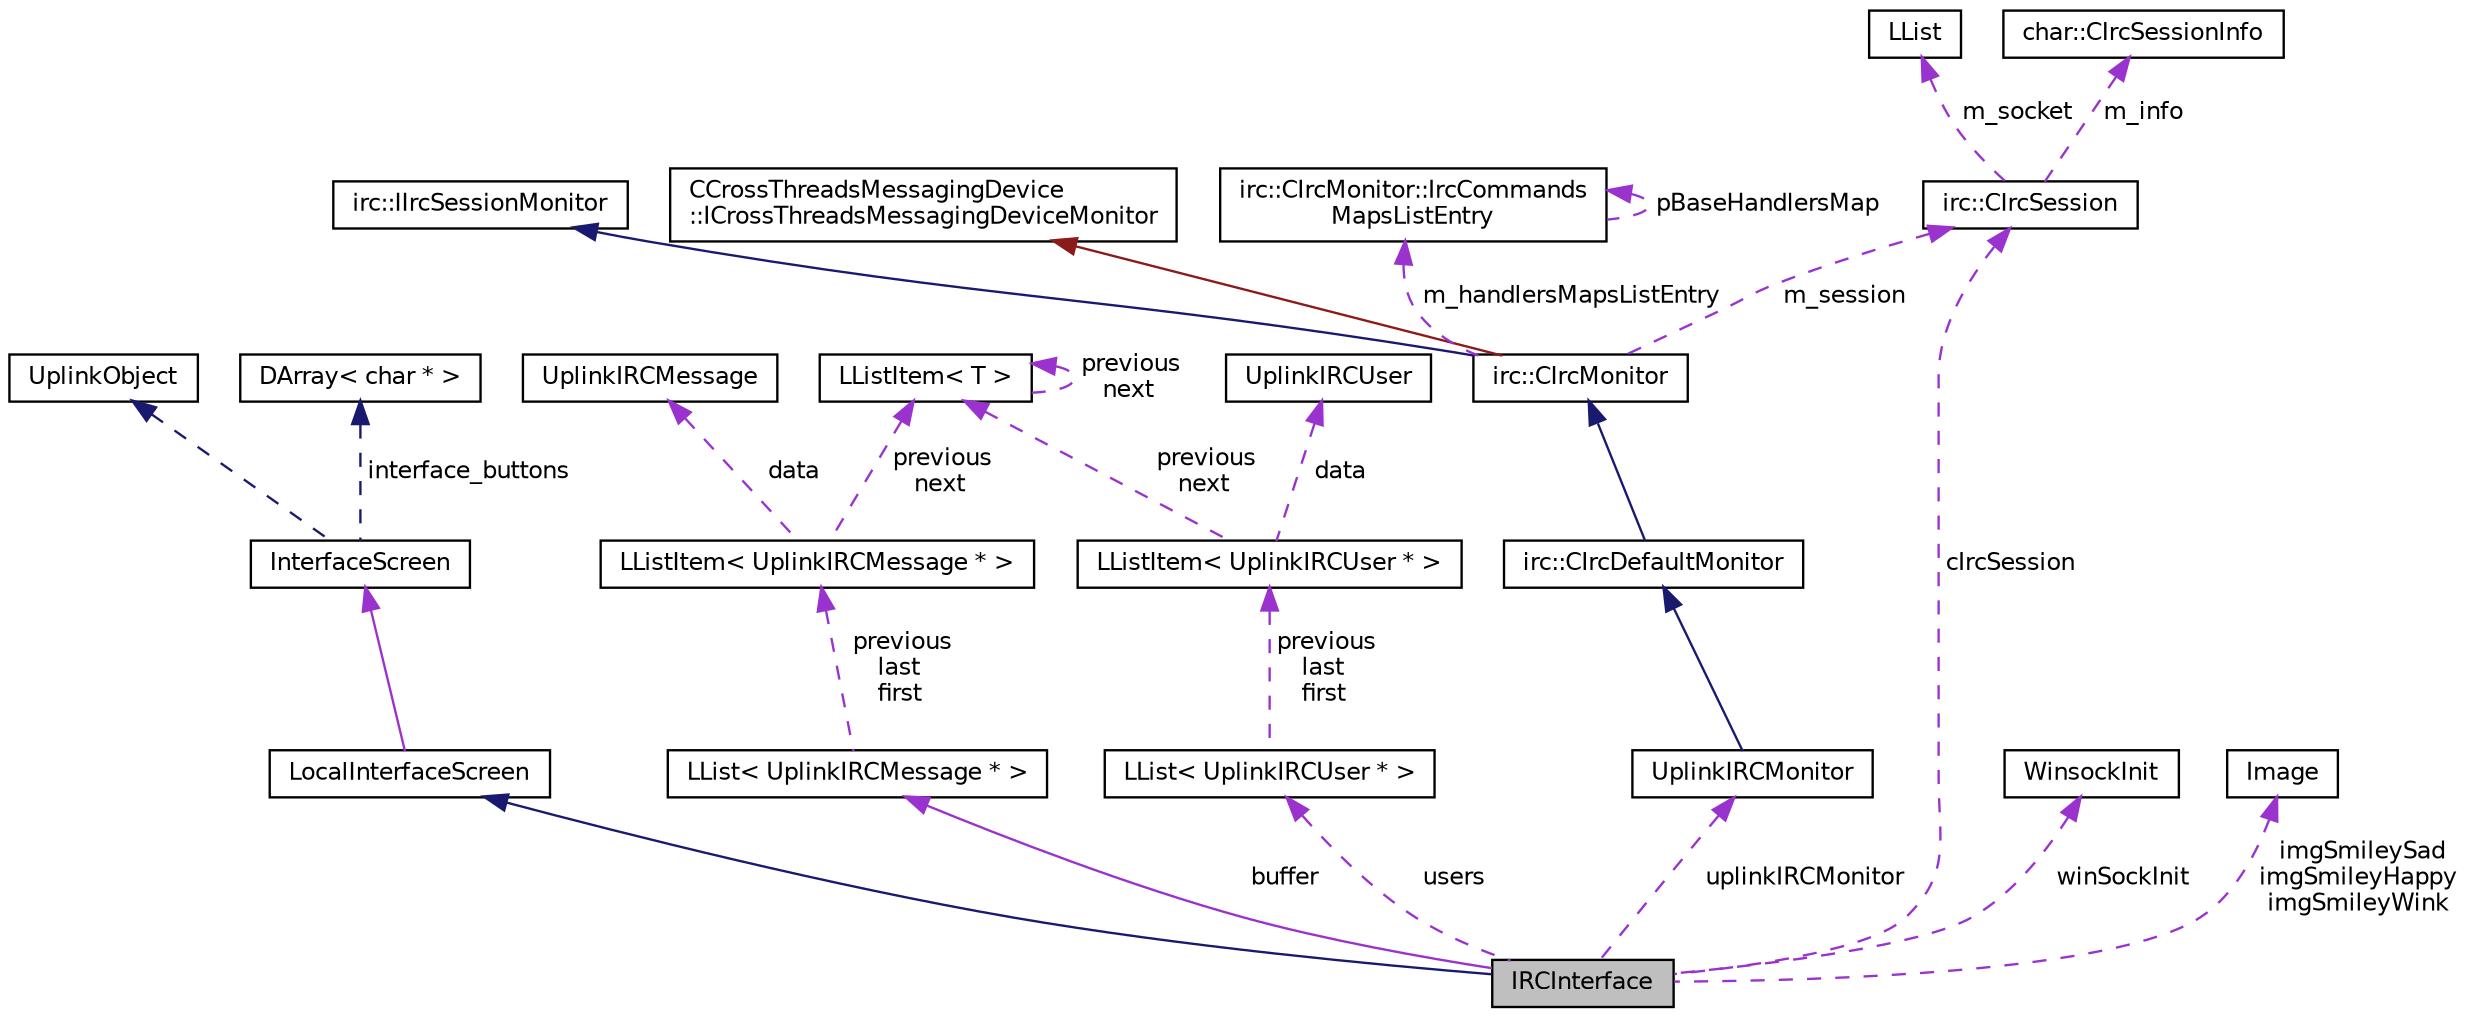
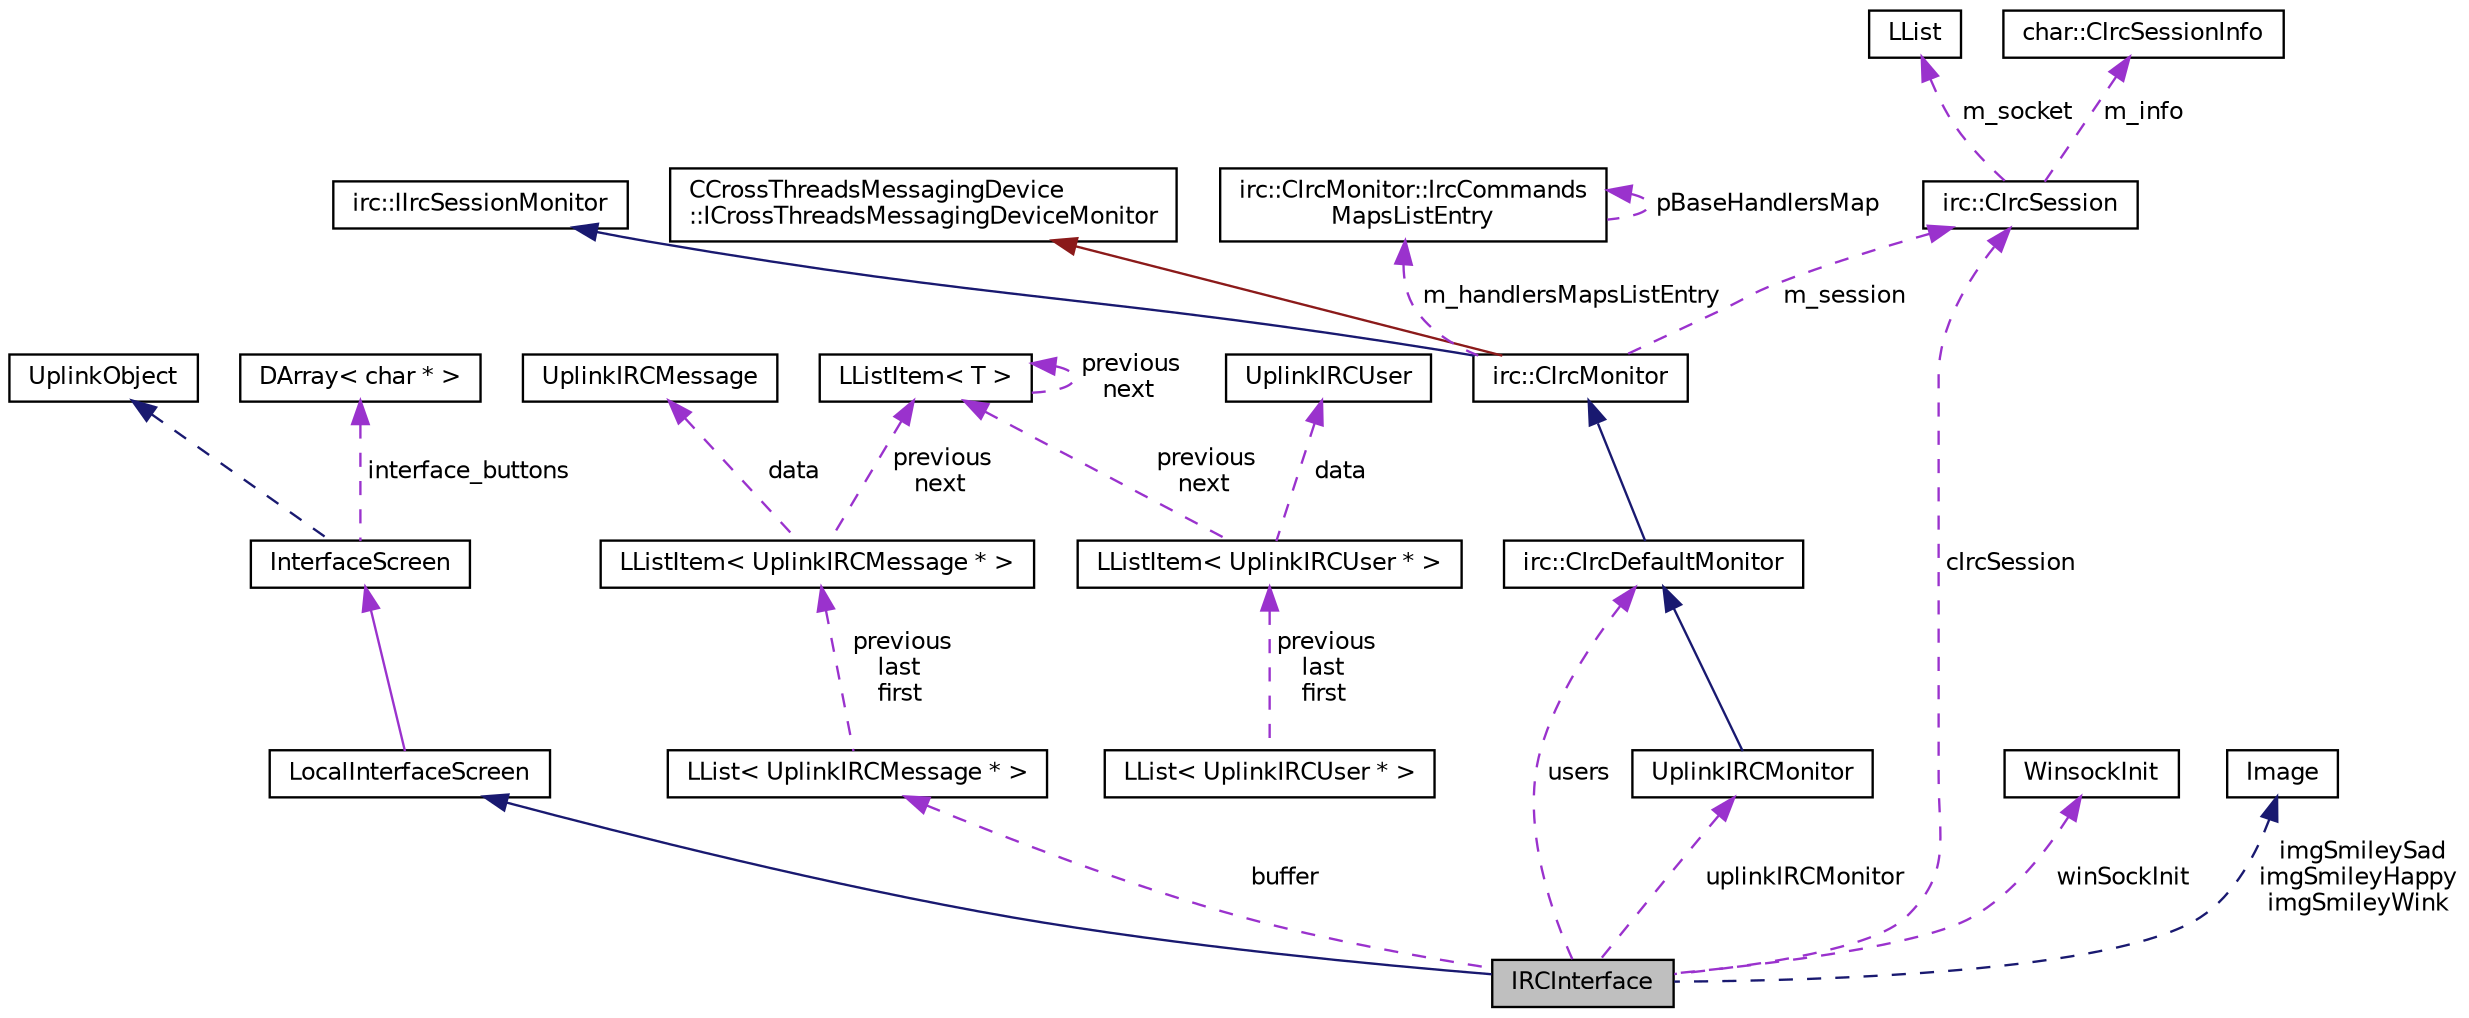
edge "InterfaceScreen" -> "DArray< char * >": color midnightblue -> darkorchid3
edge "IRCInterface" -> "LList< UplinkIRCUser * >": now "IRCInterface" -> "irc::CIrcDefaultMonitor"
edge "IRCInterface" -> "LList< UplinkIRCMessage * >": style solid -> dashed
edge "IRCInterface" -> "Image": color darkorchid3 -> midnightblue
